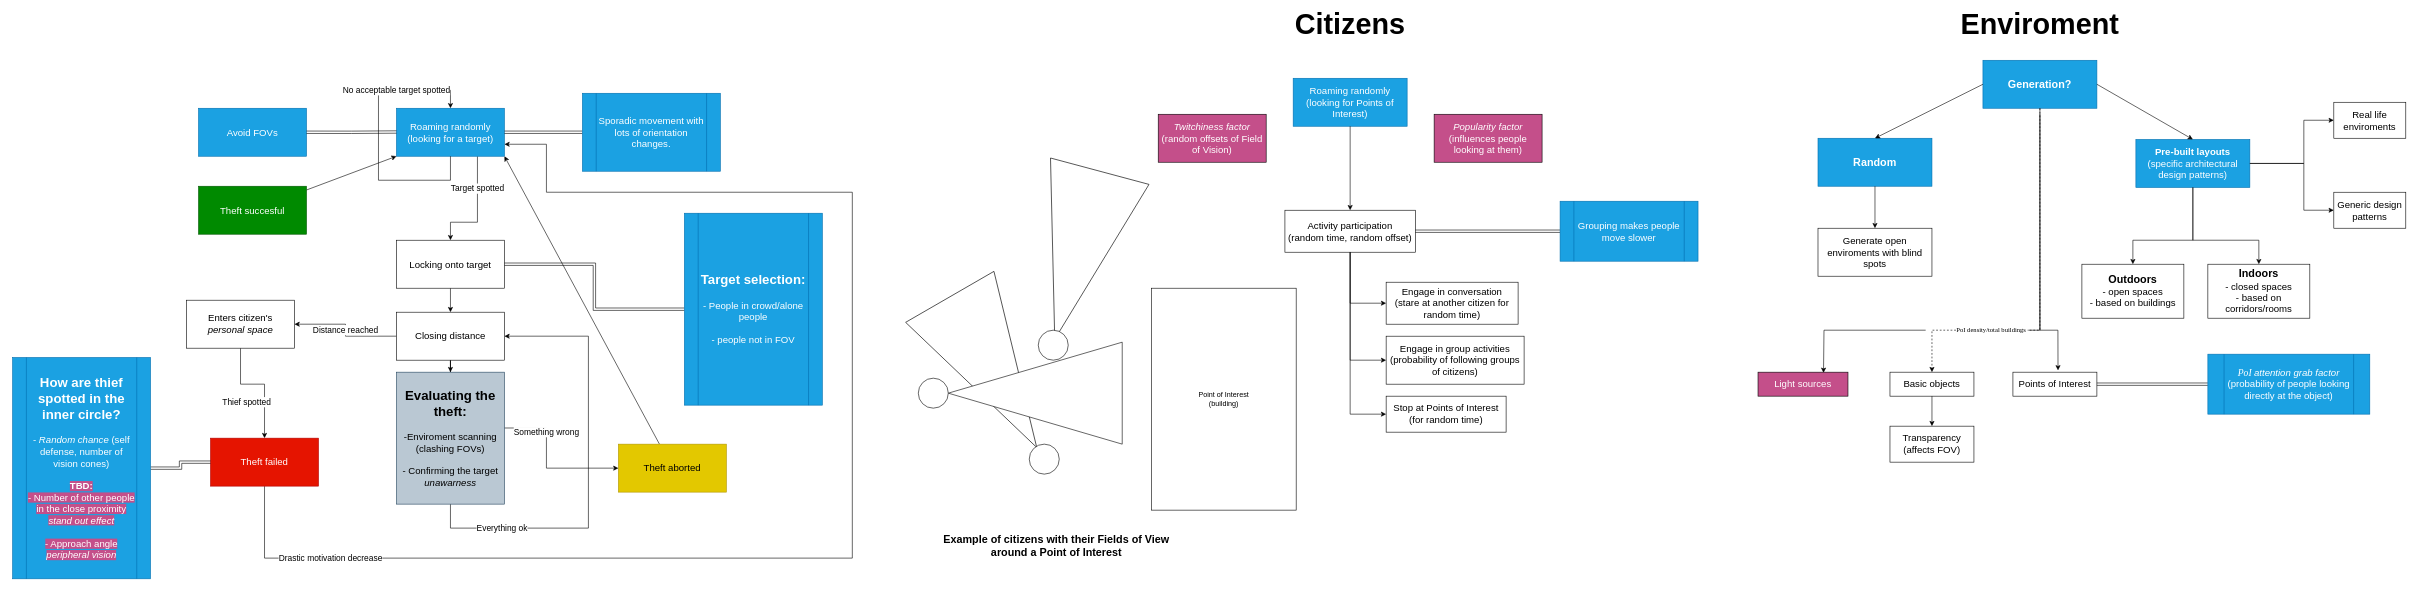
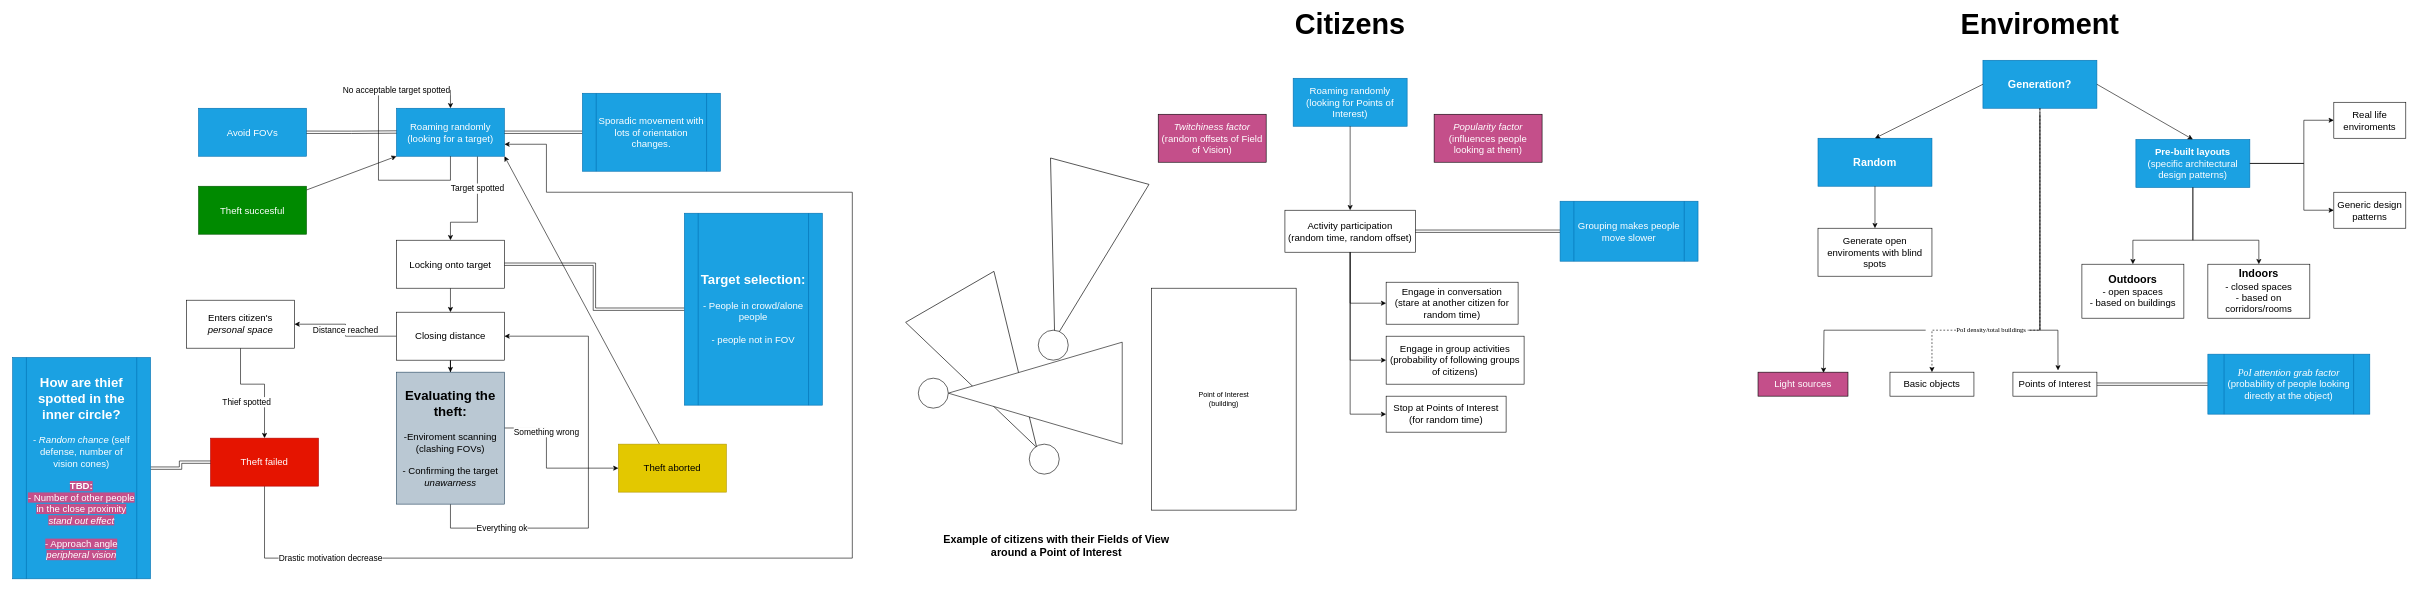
edge "Basic objects" -> "Transparency (affects FOV)": removed
node "Transparency (affects FOV)": removed
